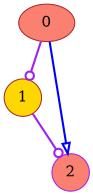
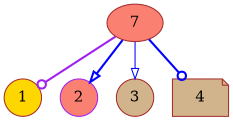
node "0": label "0" -> "7"
node "3": added
node "4": added
edge "1" -> "2": removed
